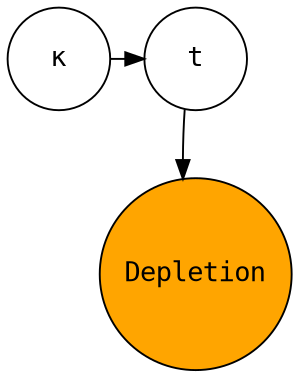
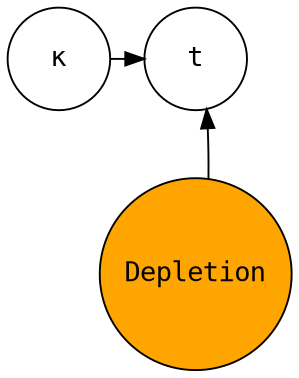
edge "t" -> "Depletion": reversed
